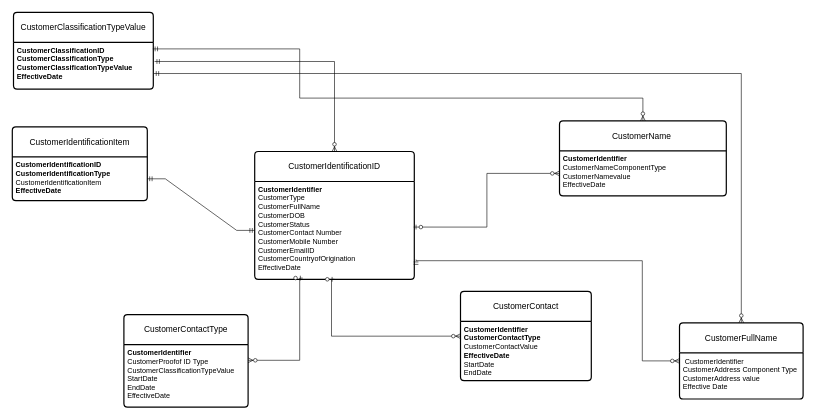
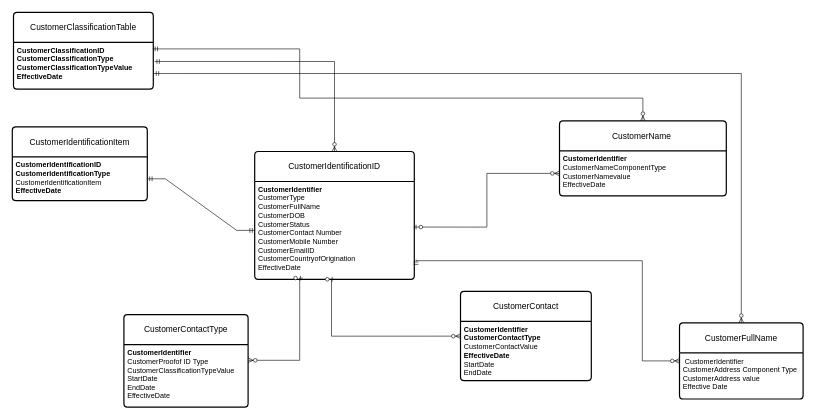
node "CustomerClassificationTypeValue": label "CustomerClassificationTypeValue" -> "CustomerClassificationTable"
